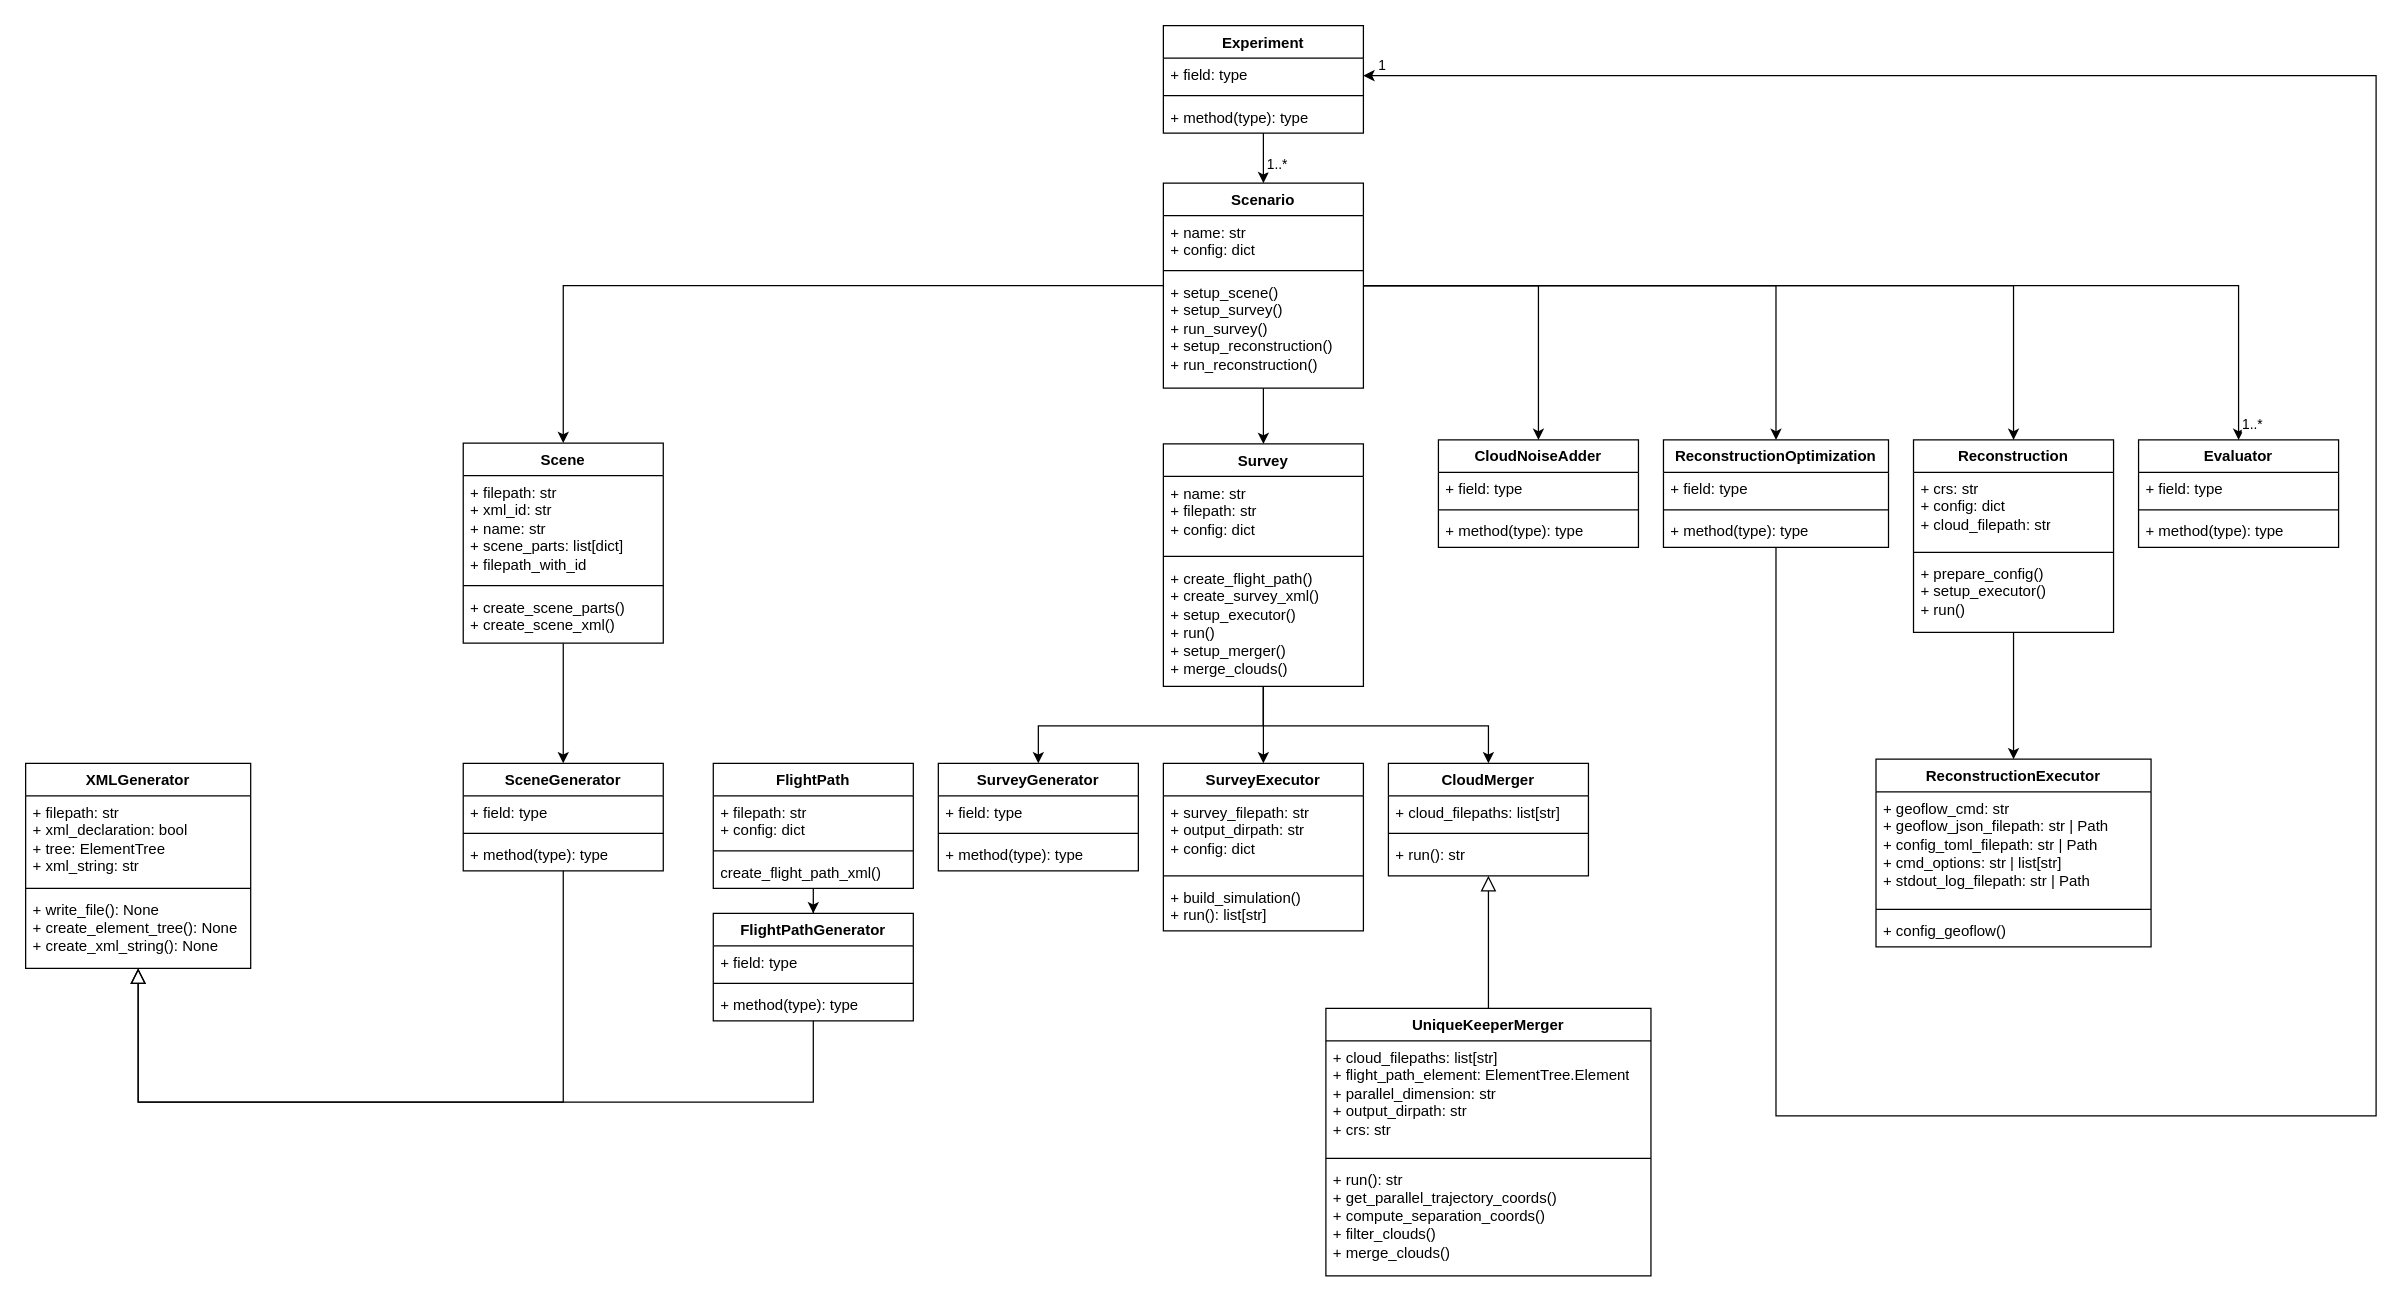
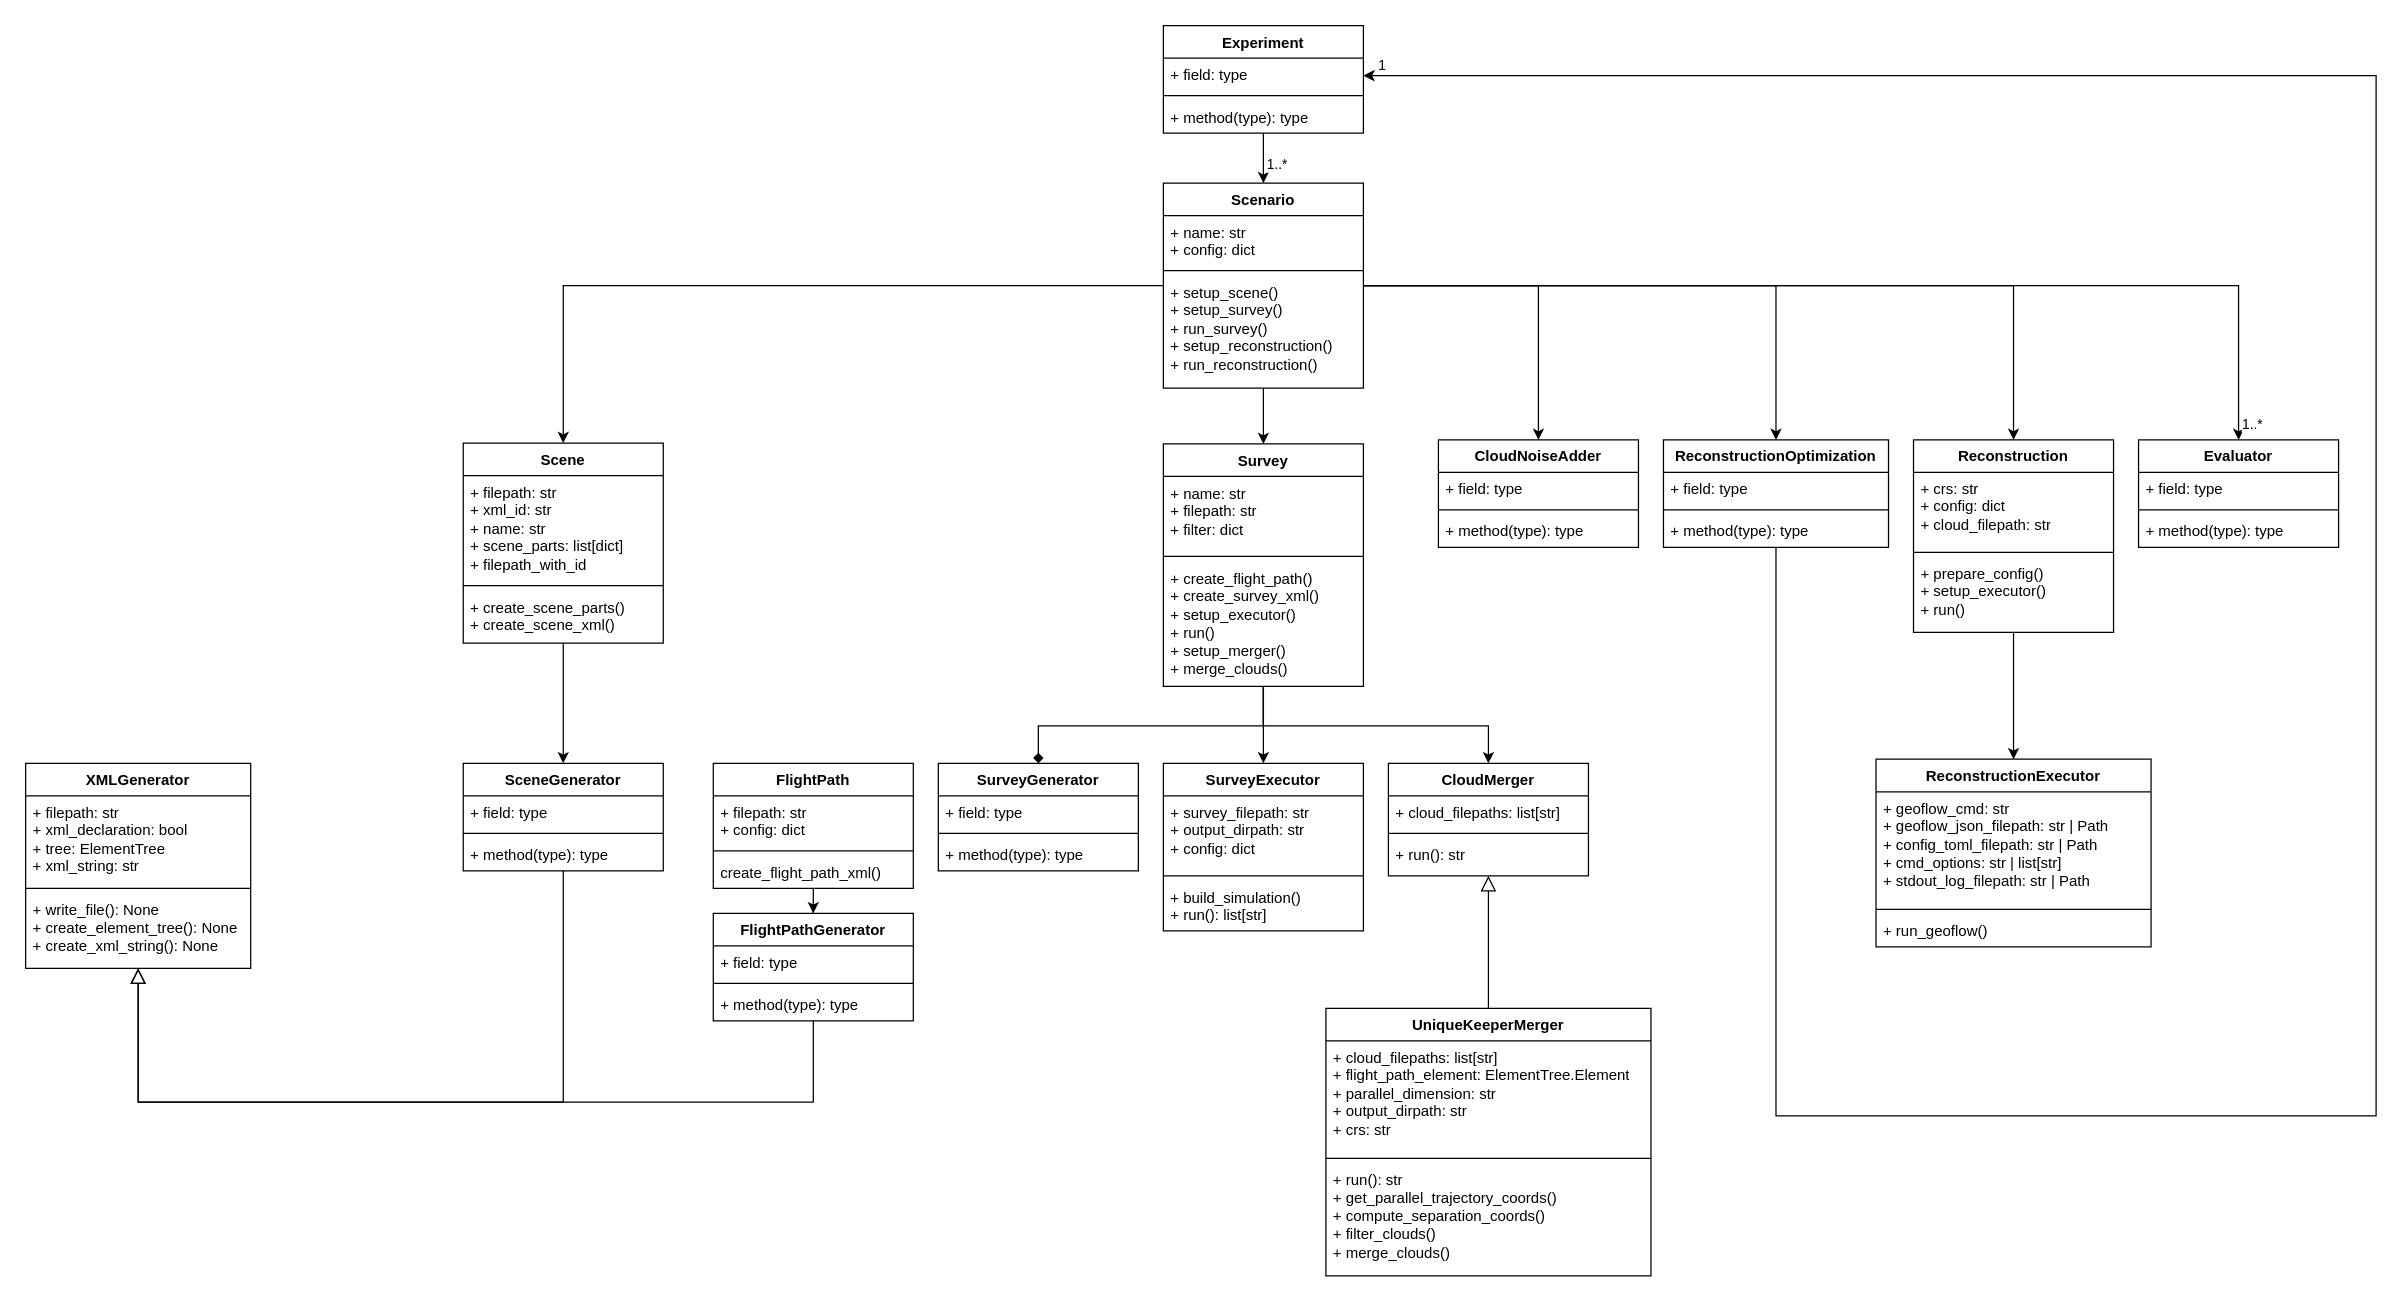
node "+ name: str + filepath: str + config: dict": label "+ name: str + filepath: str + config: dict" -> "+ name: str + filepath: str + filter: dict"
edge "Survey" -> "SurveyGenerator": arrowhead classic -> diamond
node "+ config_geoflow()": label "+ config_geoflow()" -> "+ run_geoflow()"
